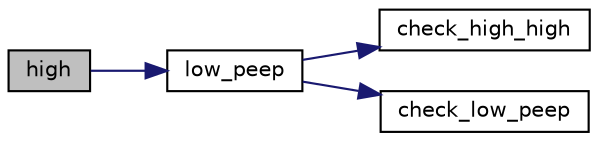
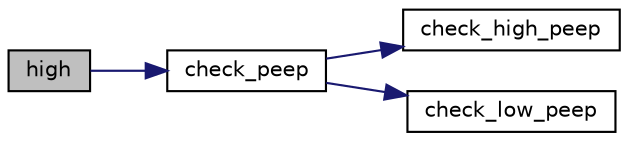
node "check_high_high": label "check_high_high" -> "check_high_peep"
node "low_peep": label "low_peep" -> "check_peep"
